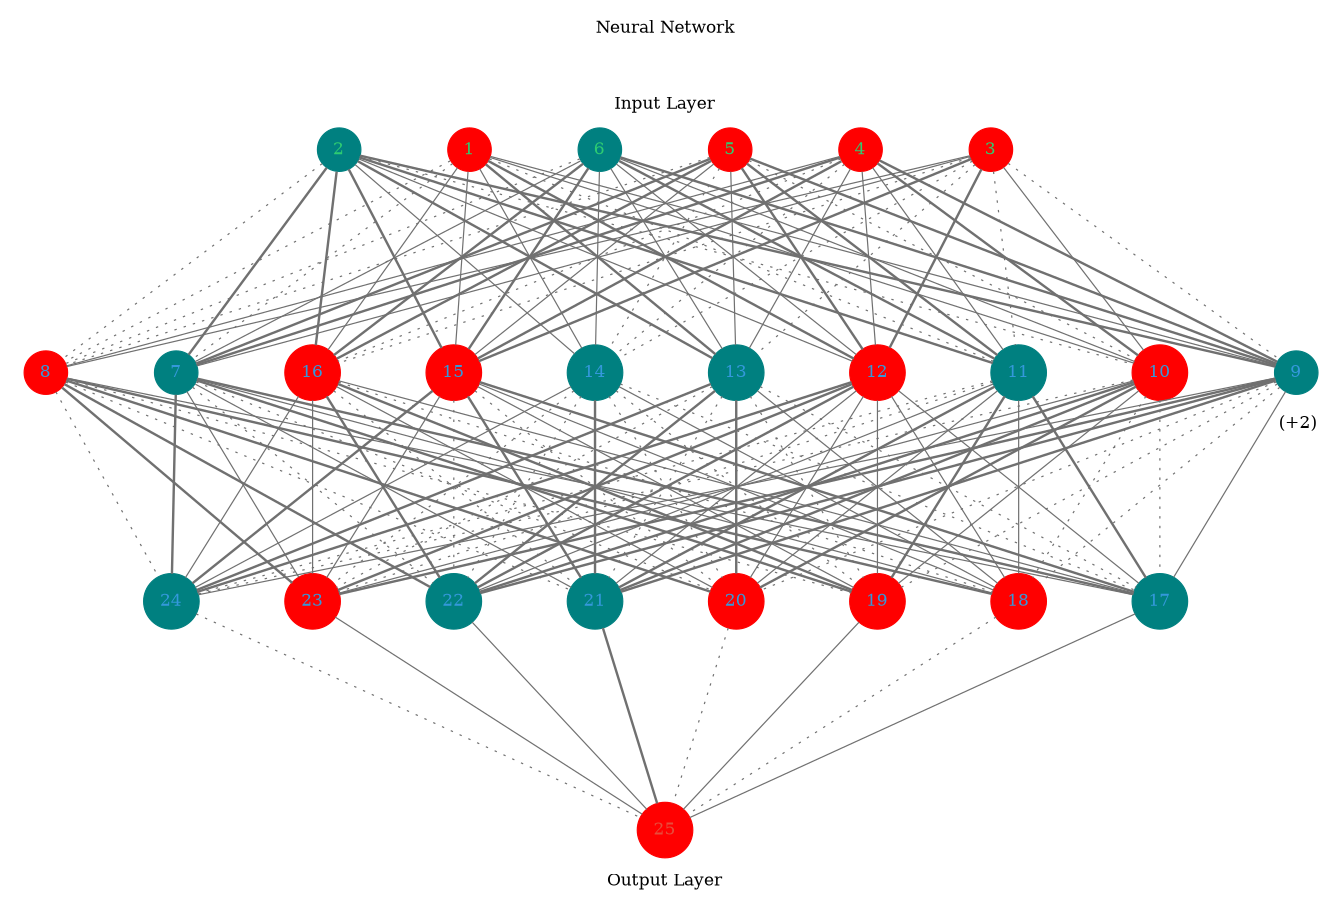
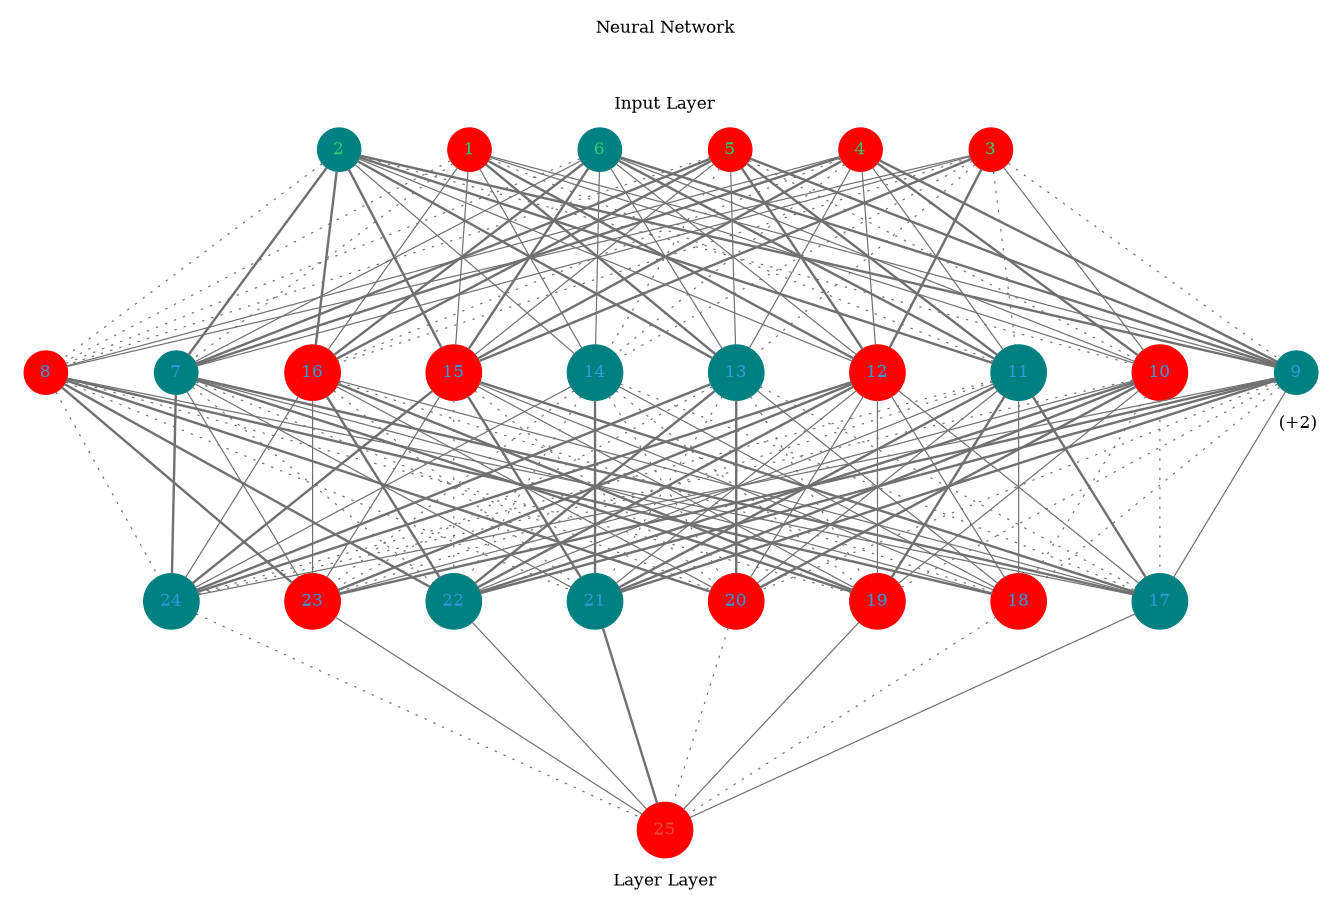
cluster "Output Layer": label "Output Layer" -> "Layer Layer"
